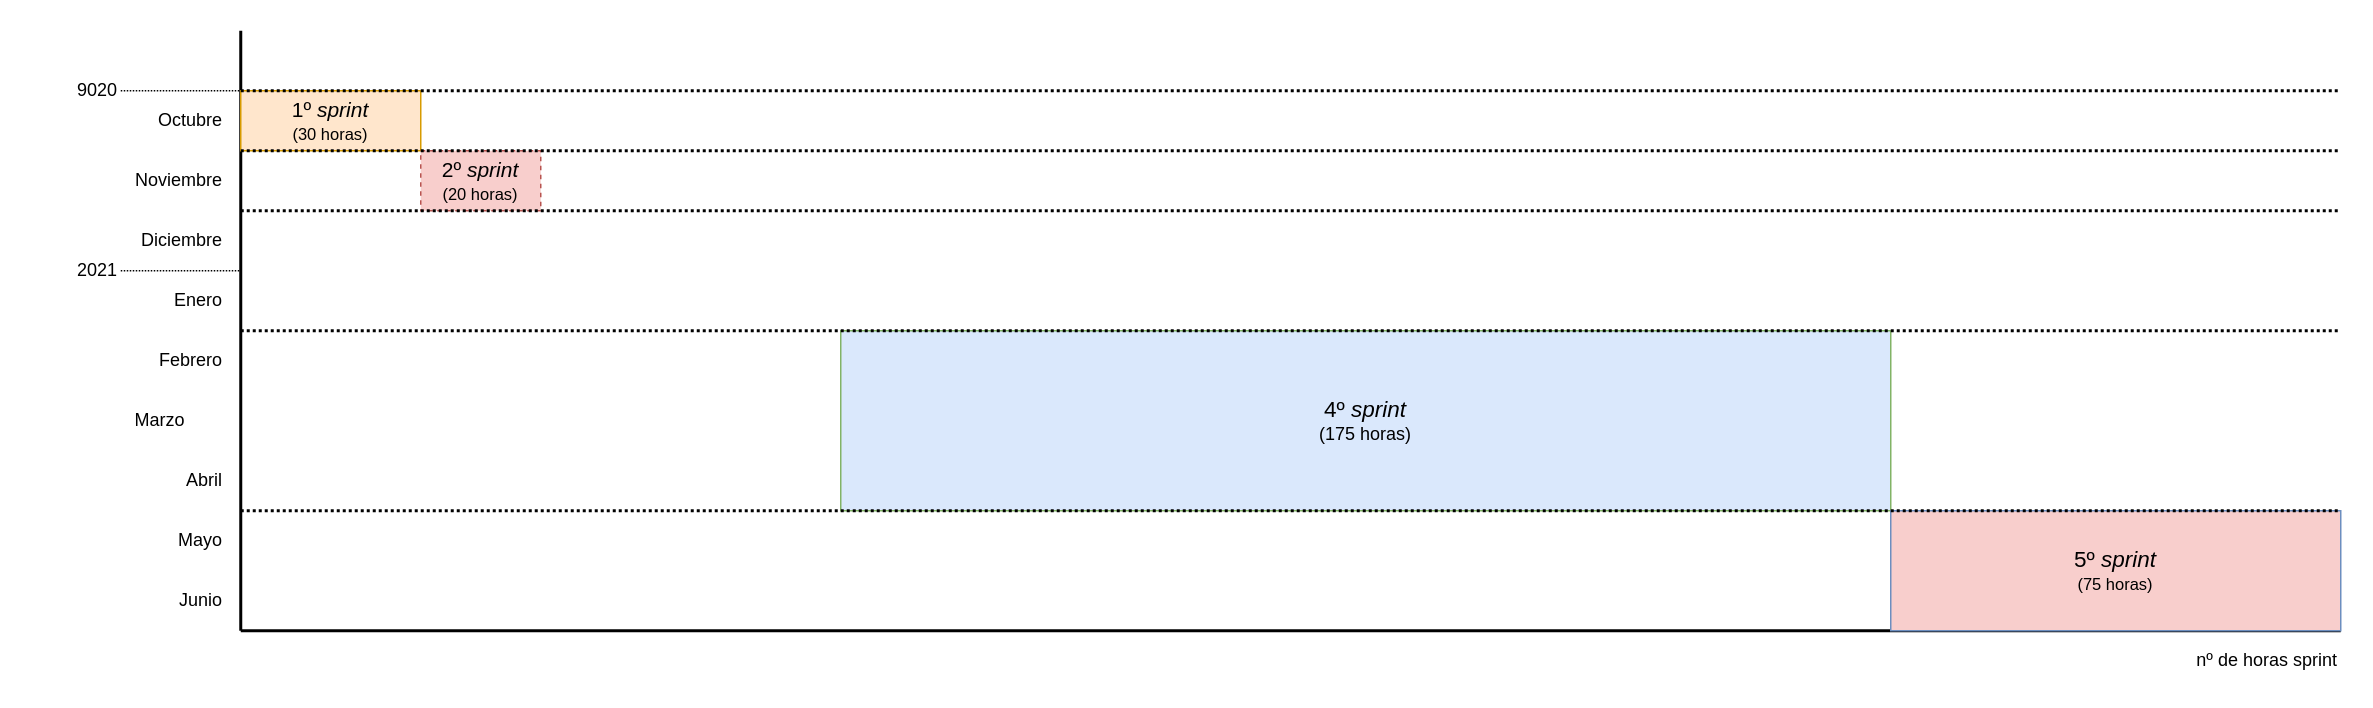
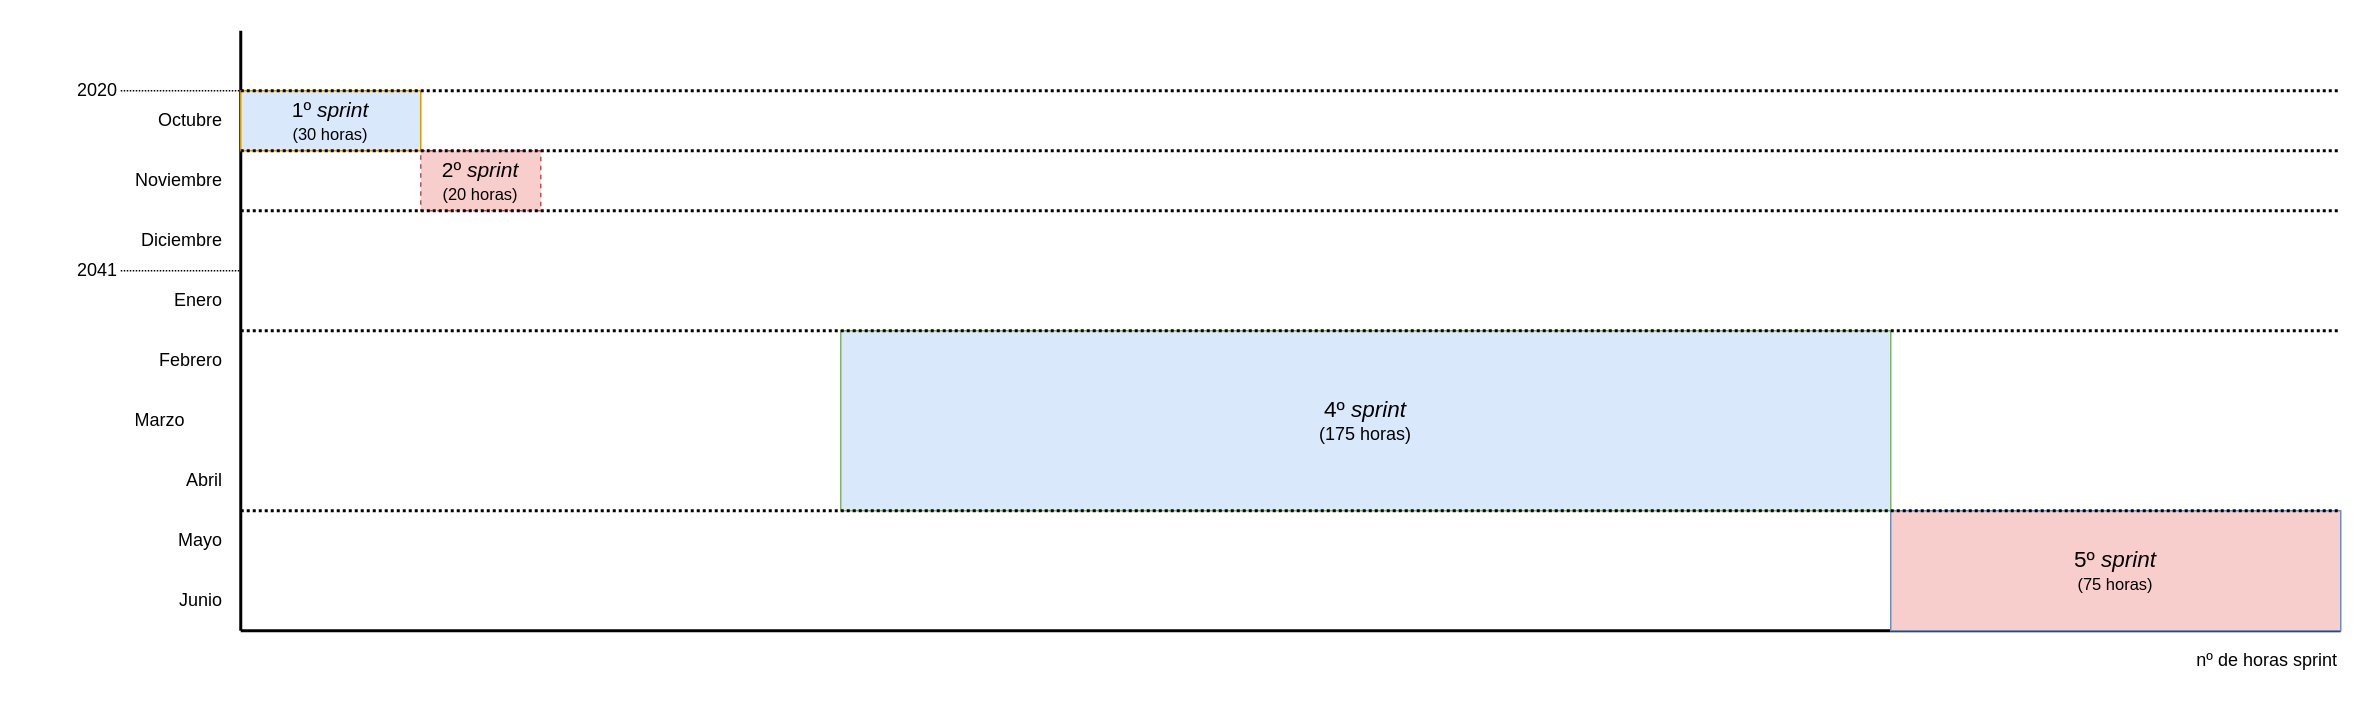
node "9020": label "9020" -> "2020"
node "1º sprint (30 horas)": fillcolor #ffe6cc -> #dae8fc
node "2021": label "2021" -> "2041"
